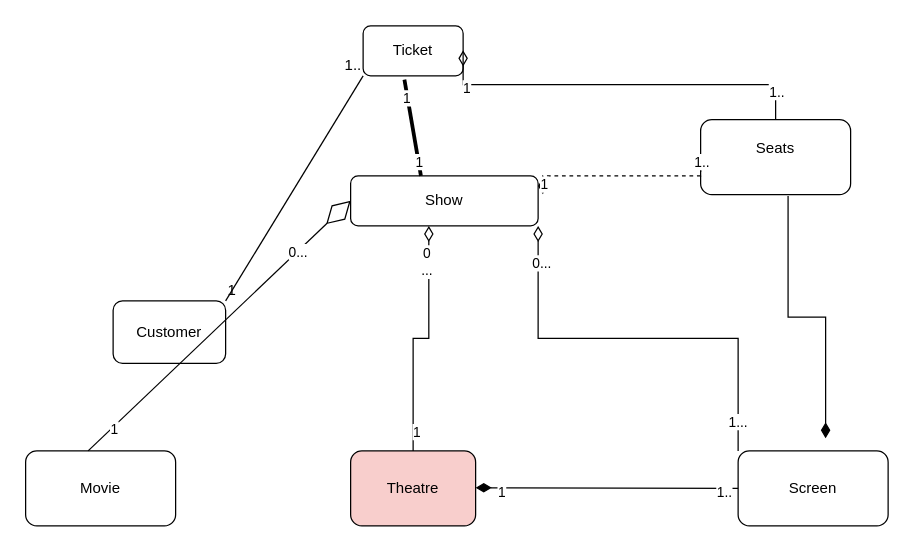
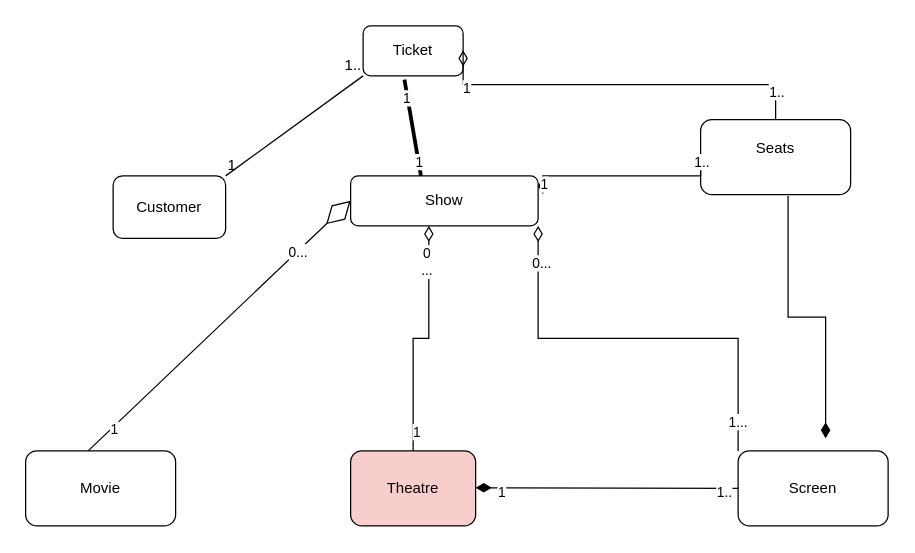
edge "Seats" -> "Show": style dashed -> solid
node "Customer": moved (169, 332) -> (169, 207)
